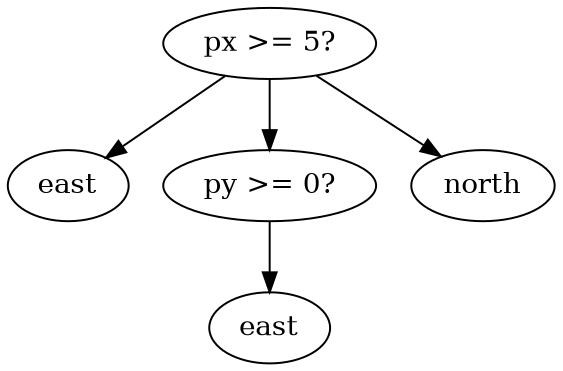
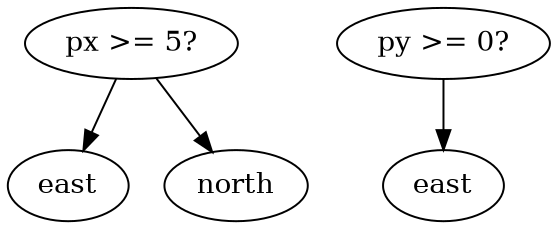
edge "px >= 5?" -> "py >= 0?": removed
